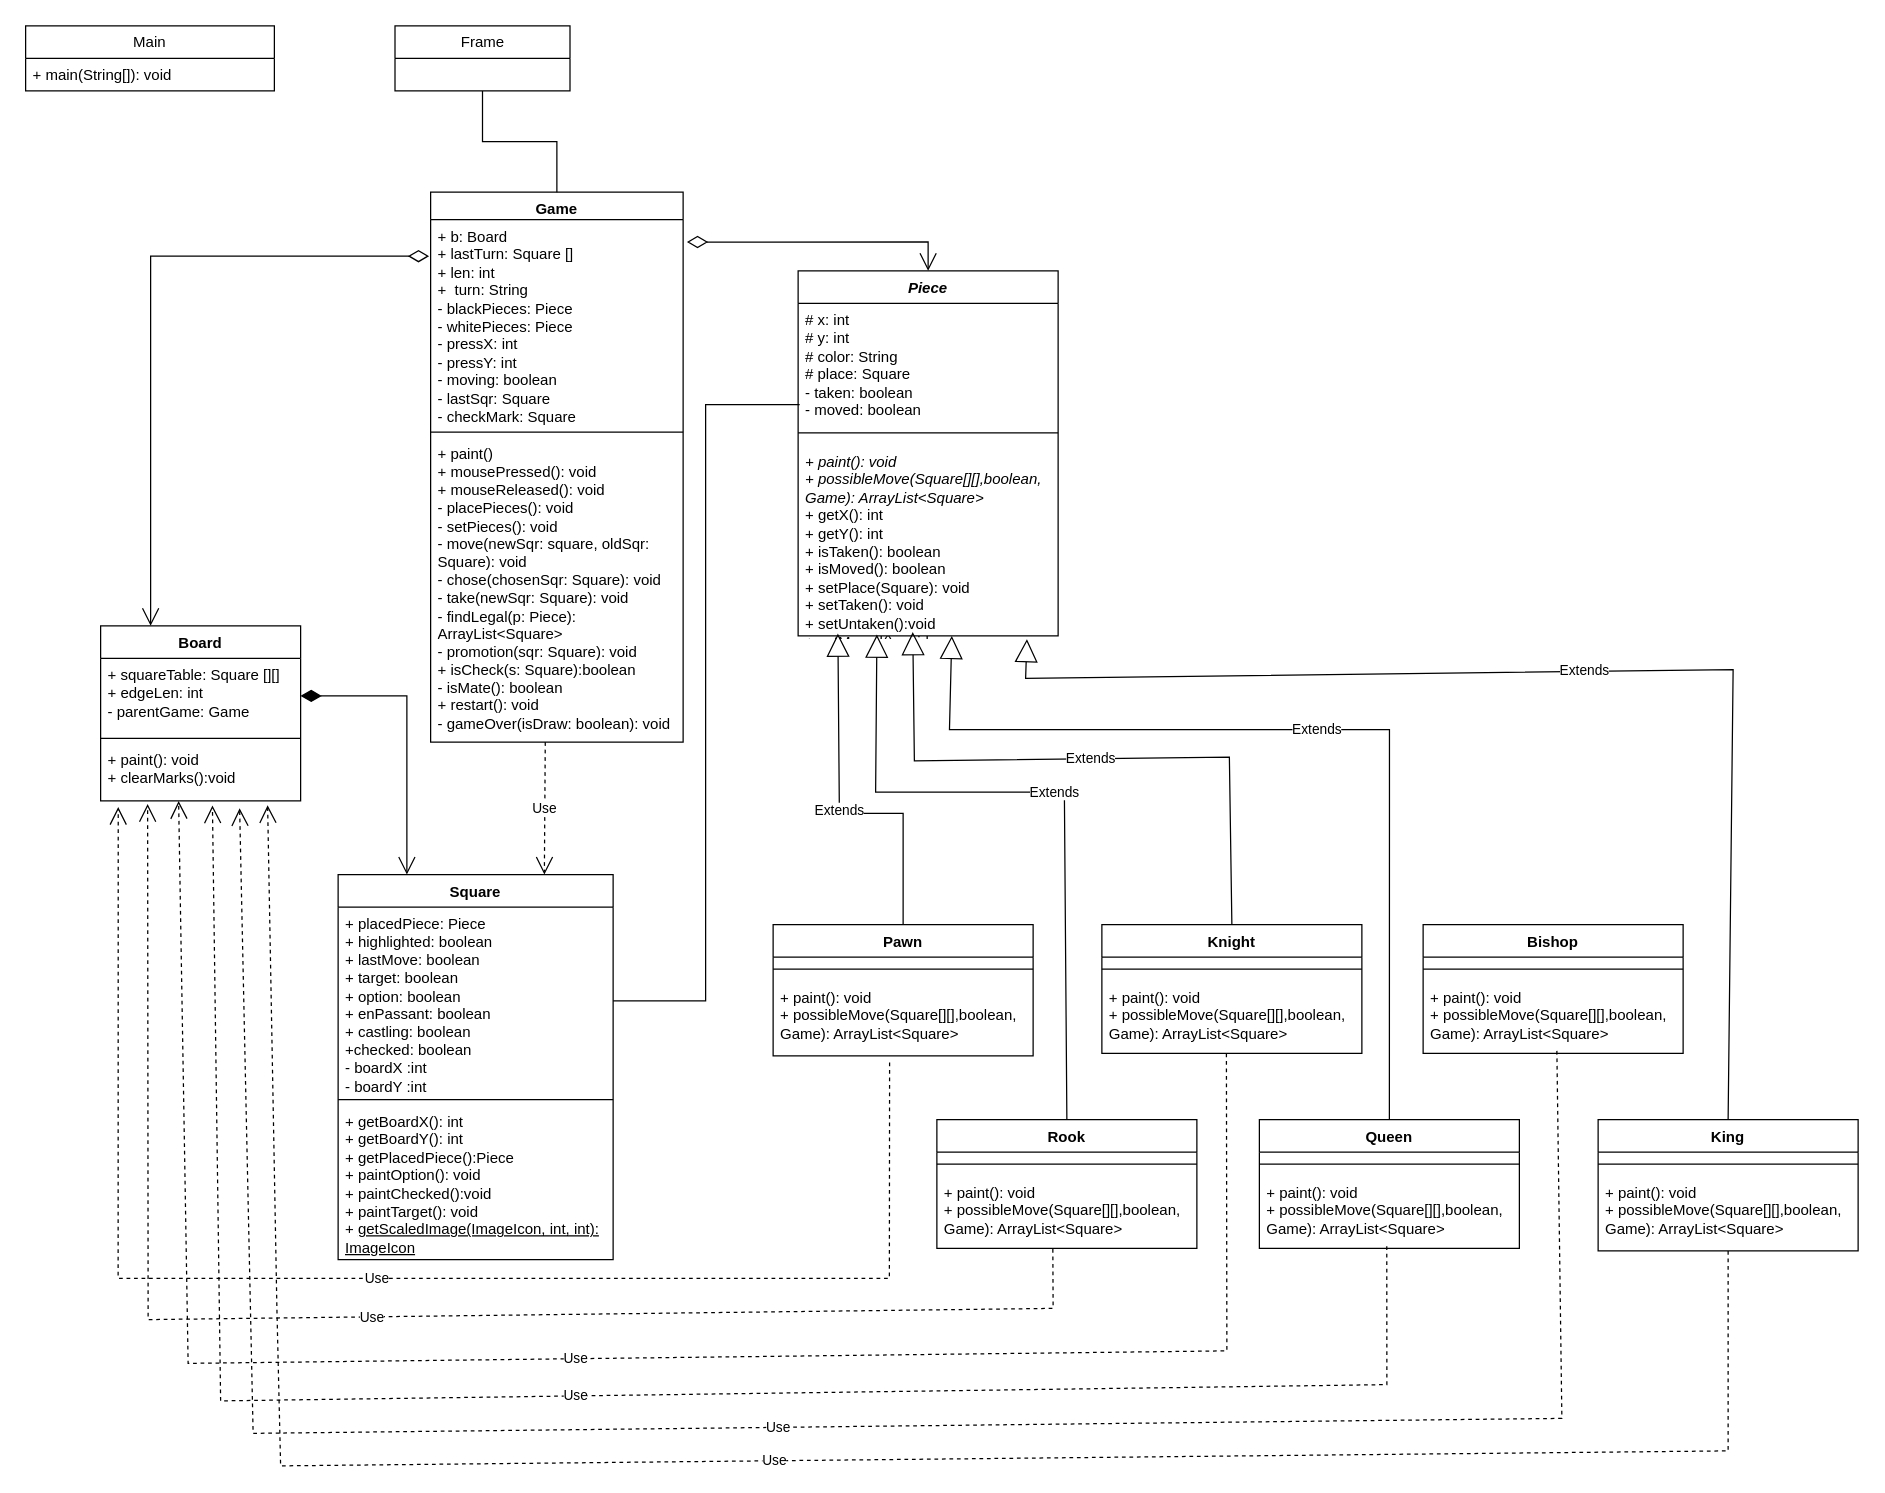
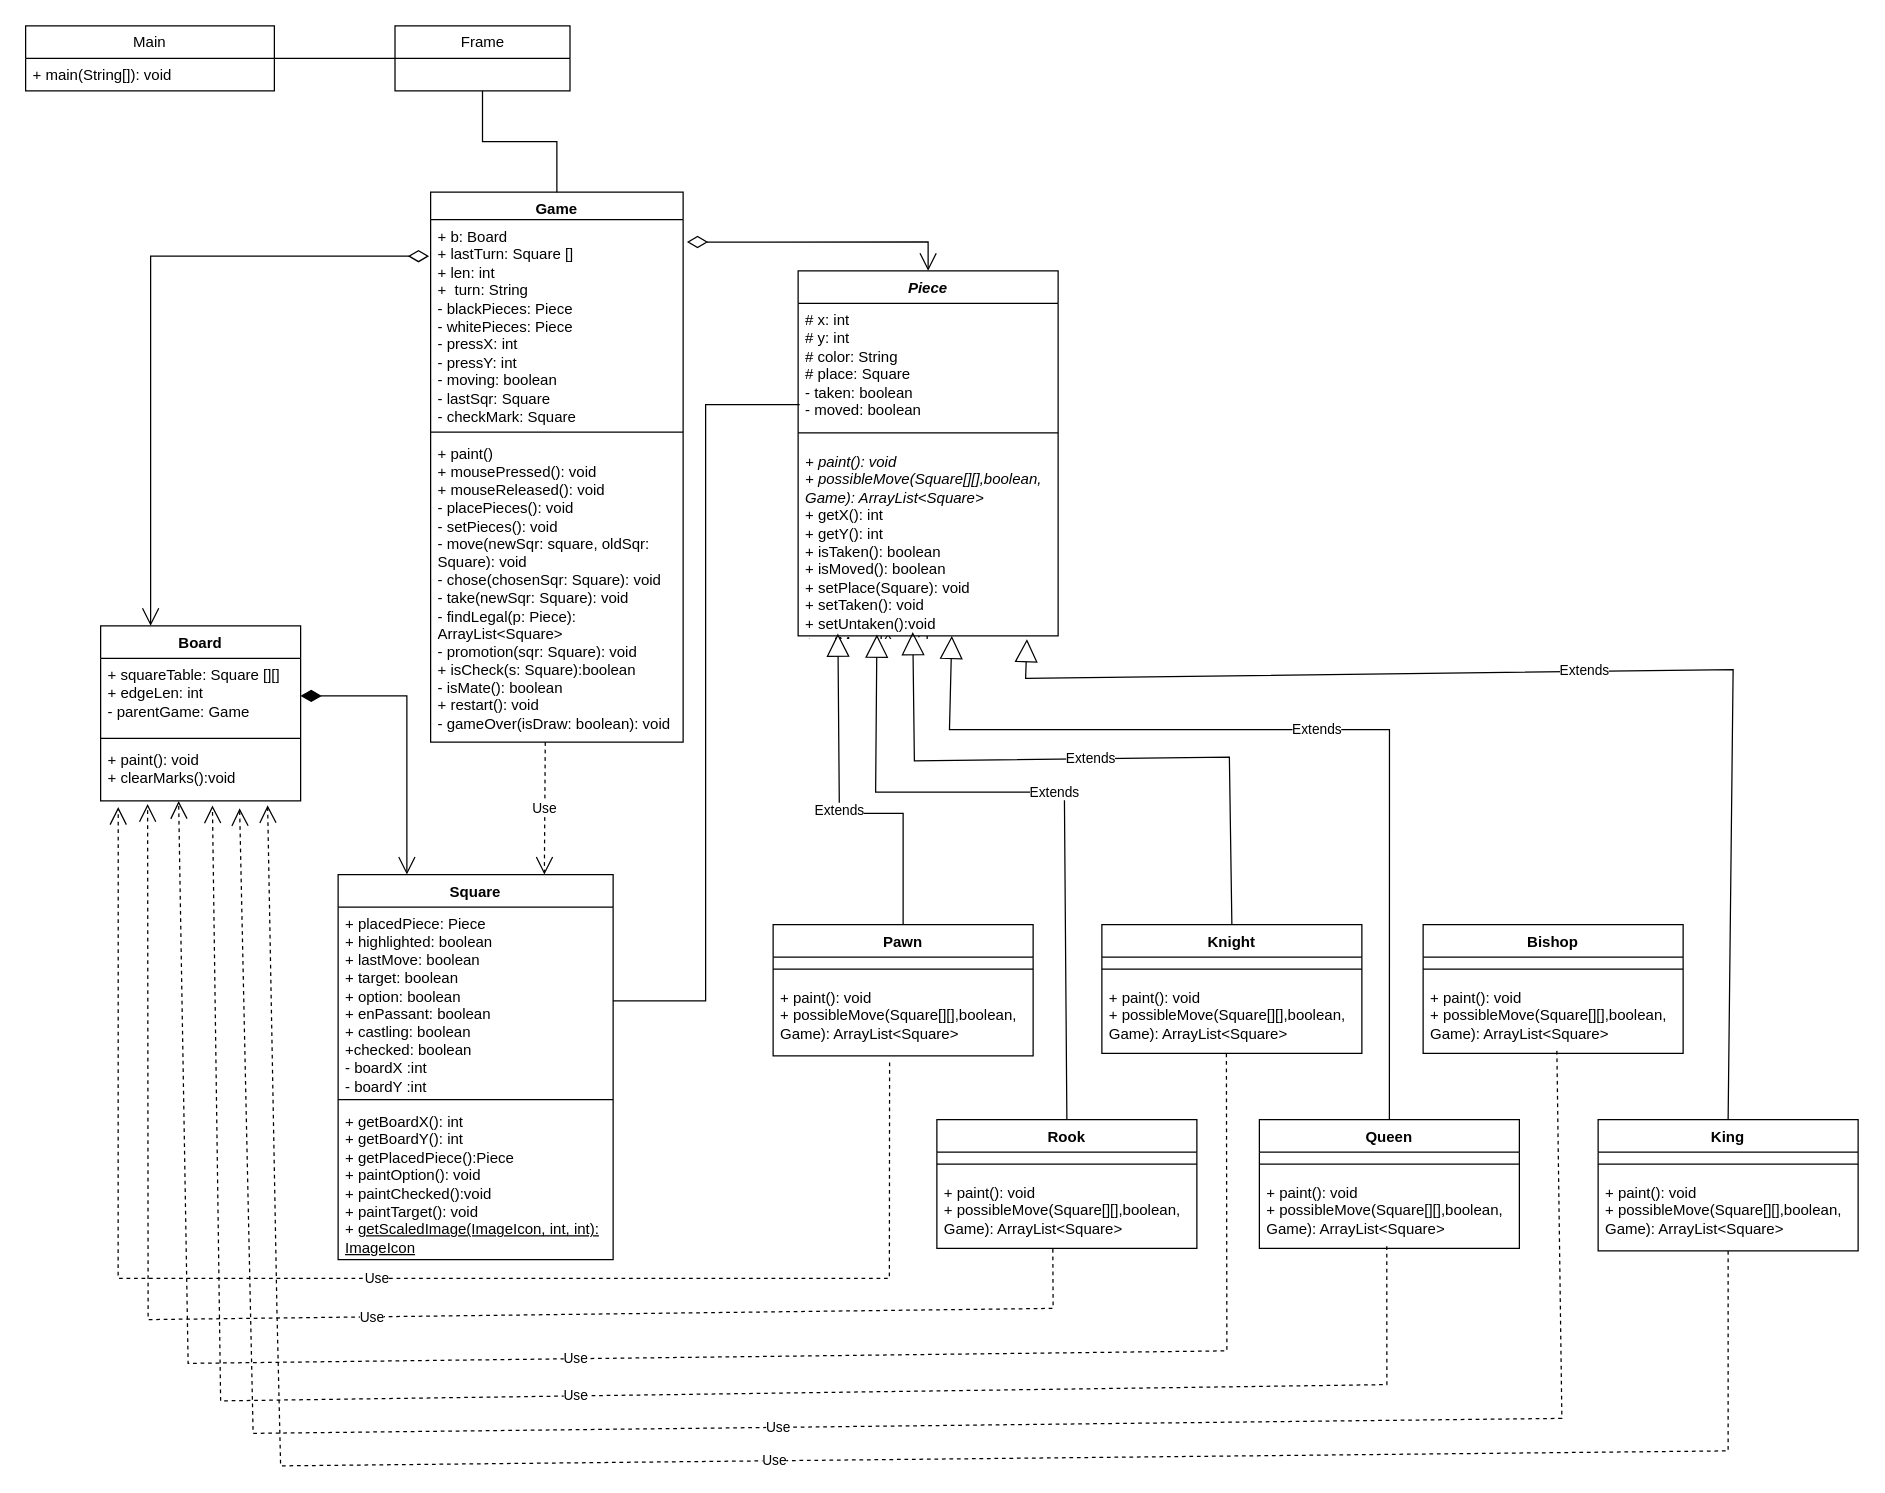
edge "Main" -- "Frame": added
